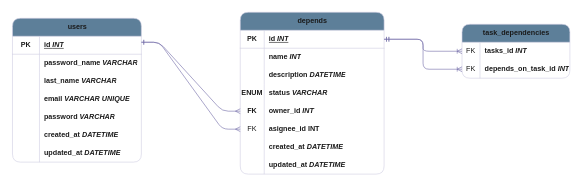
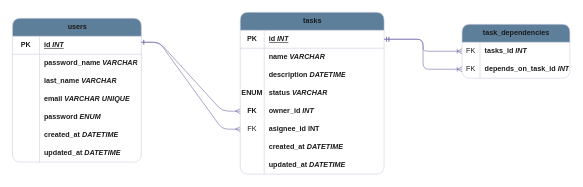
node "depends": label "depends" -> "tasks"
node "name INT": label "name INT" -> "name VARCHAR"
node "password VARCHAR": label "password VARCHAR" -> "password ENUM"
